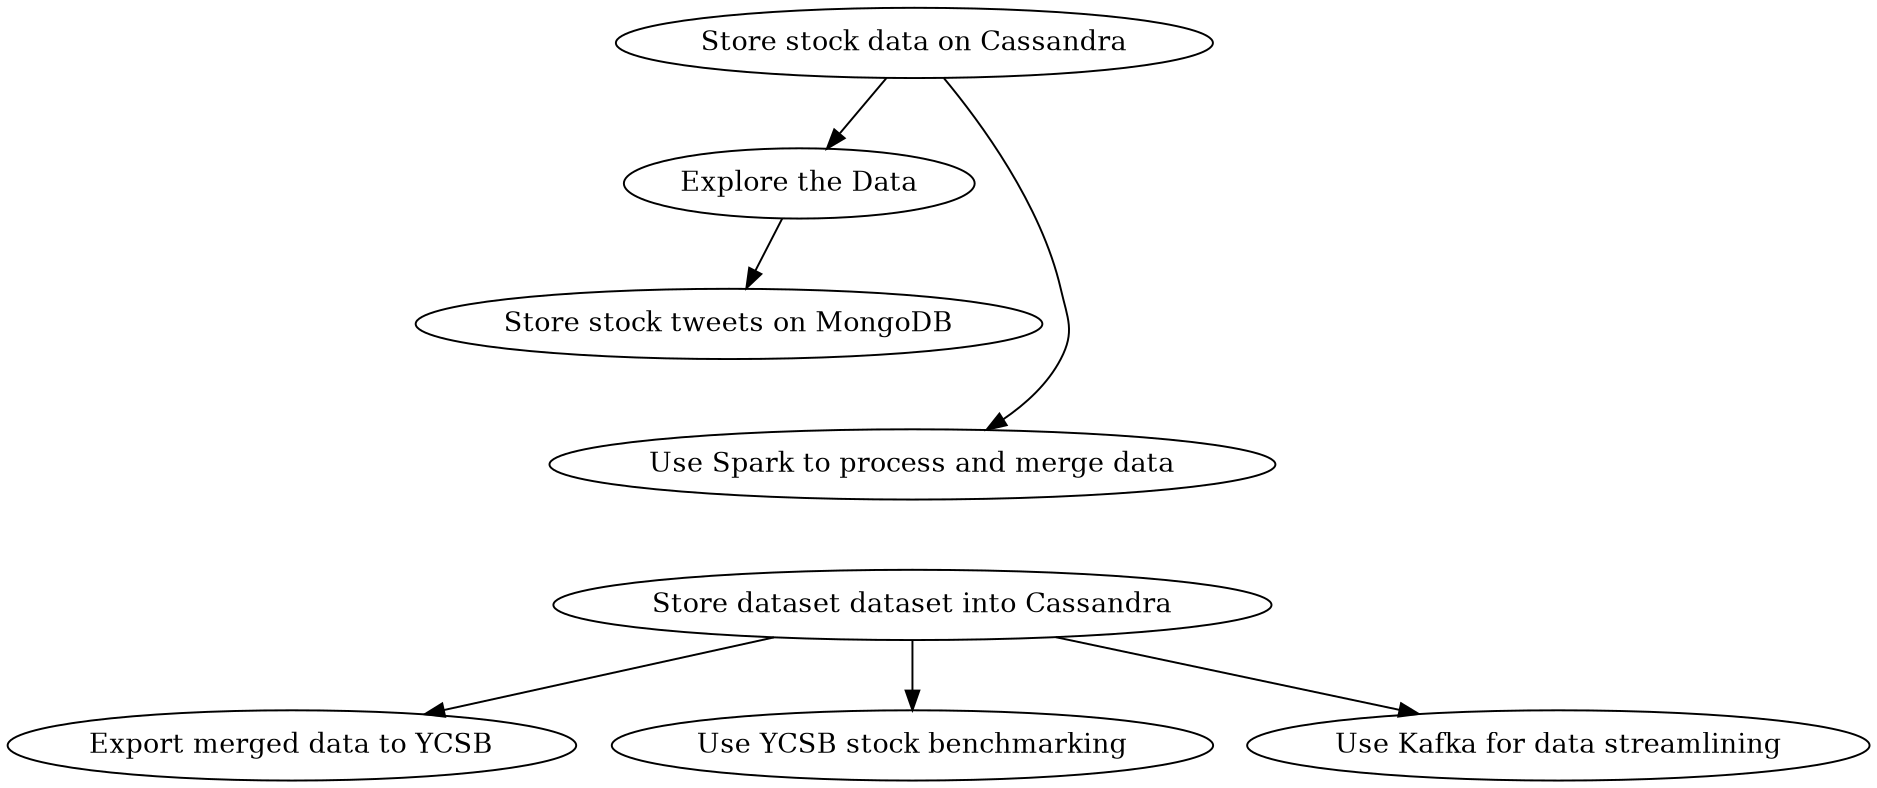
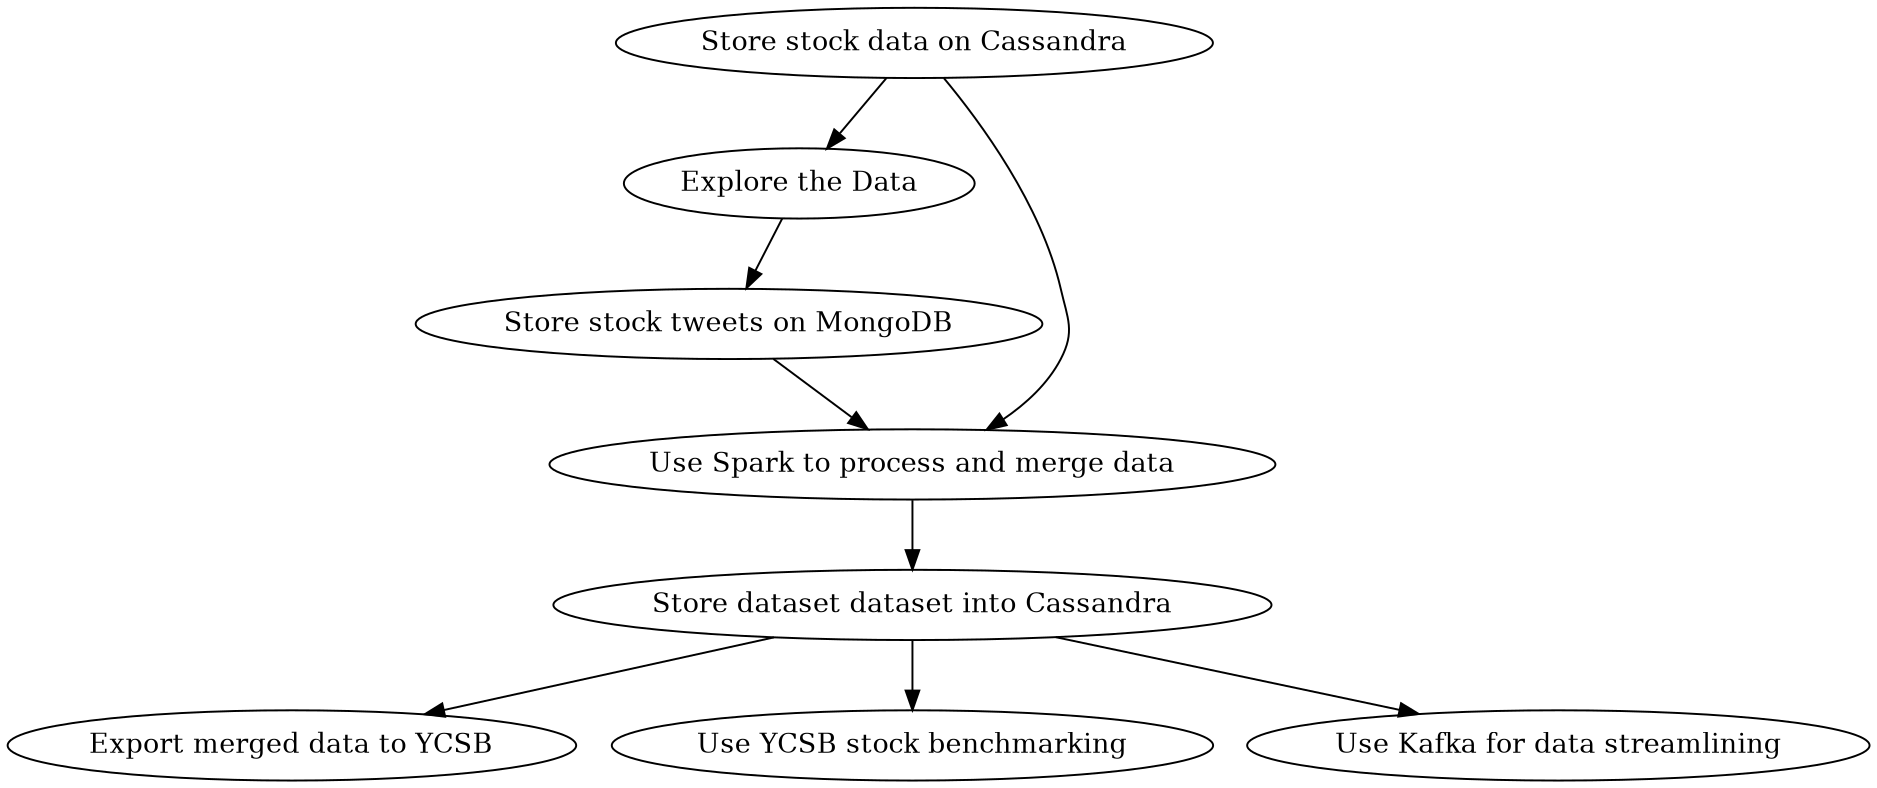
edge "Store stock tweets on MongoDB" -> "Use Spark to process and merge data": added
edge "Use Spark to process and merge data" -> "Store dataset dataset into Cassandra": added
